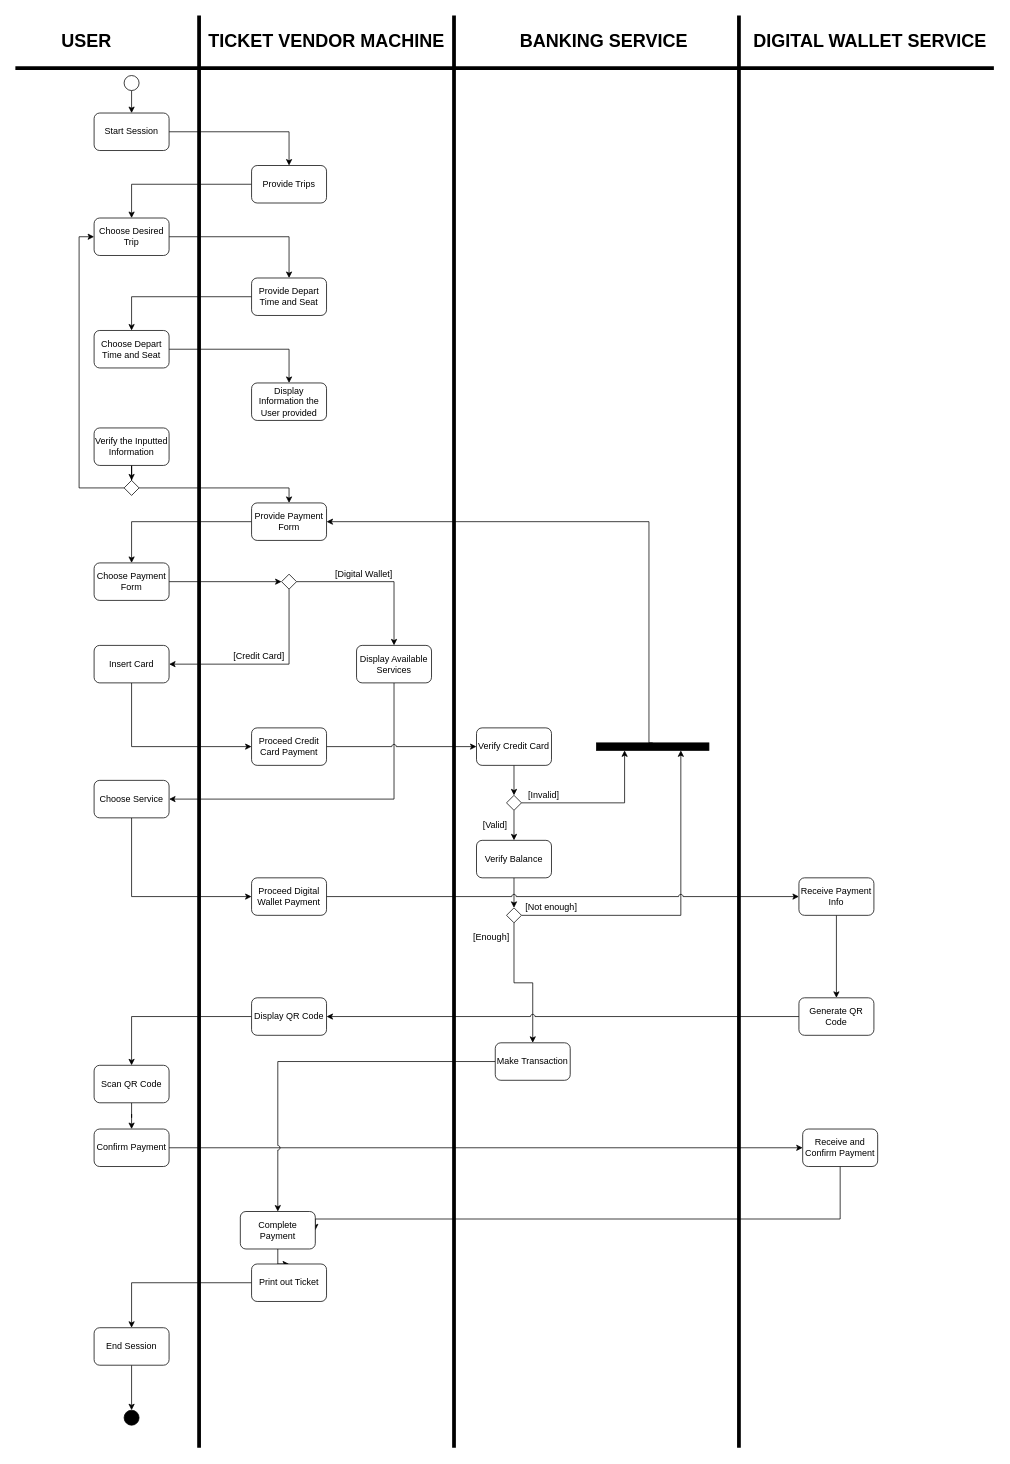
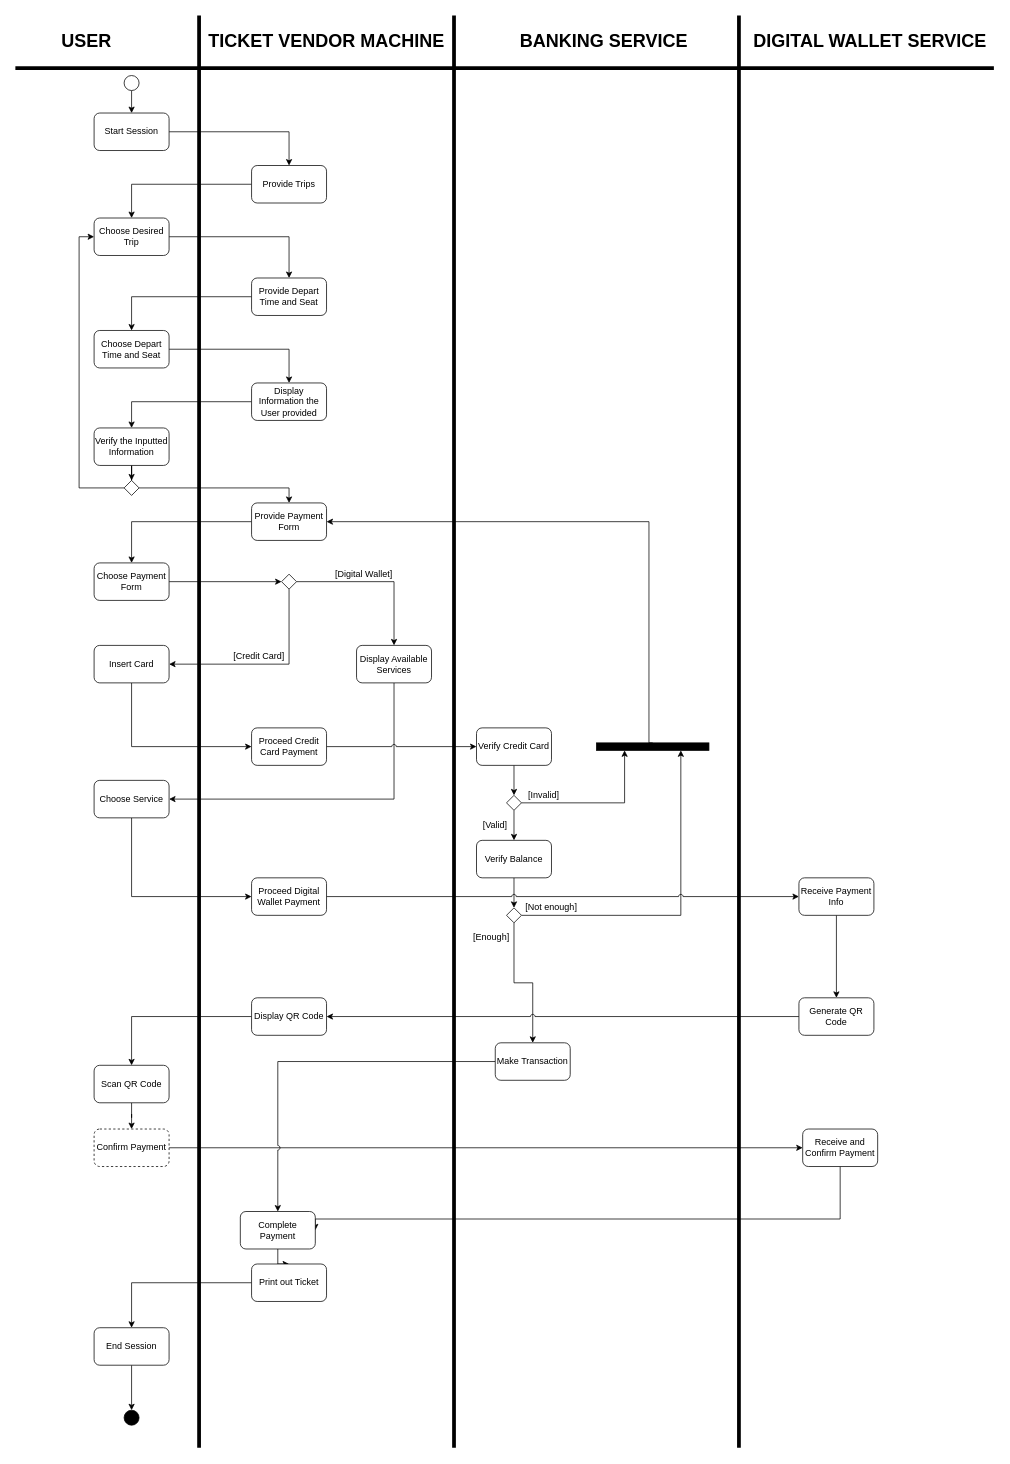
edge "Display Information the User provided" -> "Verify the Inputted Information": added
node "Confirm Payment": style solid -> dashed
